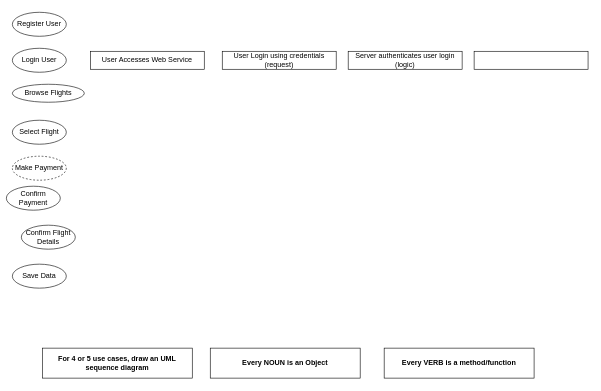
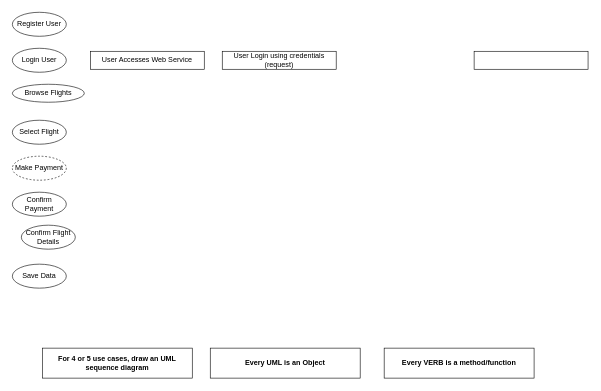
node "Server authenticates user login (logic)": removed
node "Confirm Payment": moved (33, 198) -> (39, 204)
node "Every NOUN is an Object": label "Every NOUN is an Object" -> "Every UML is an Object"
